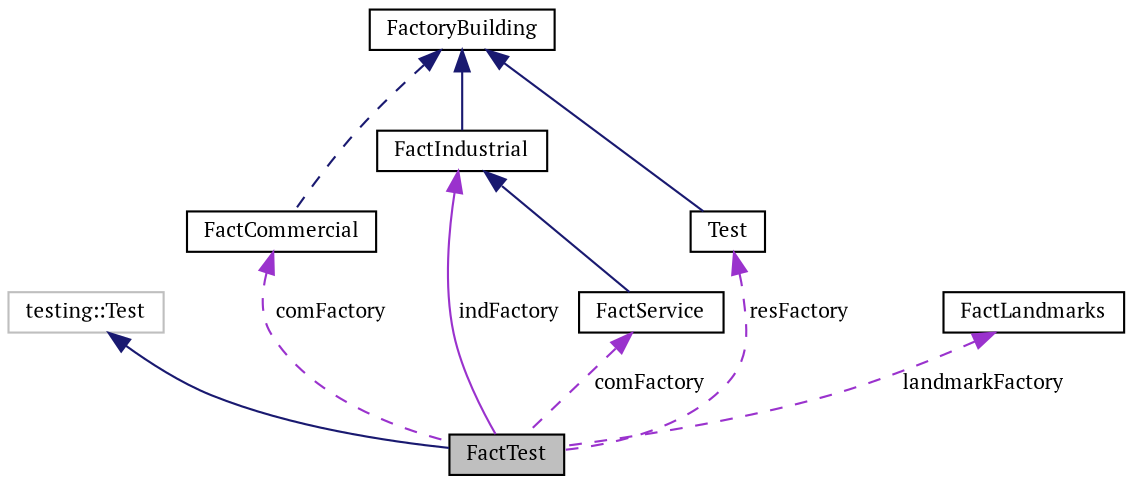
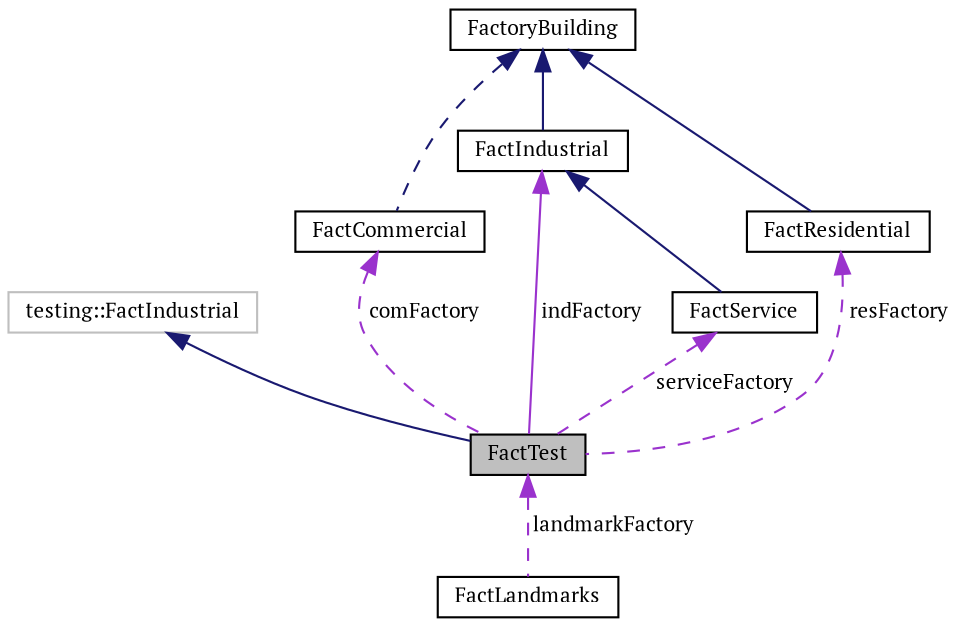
node "Test": label "Test" -> "FactResidential"
node "testing::Test": label "testing::Test" -> "testing::FactIndustrial"
edge "FactTest" -> "FactService": label " comFactory" -> " serviceFactory"
edge "FactTest" -> "FactLandmarks": reversed
